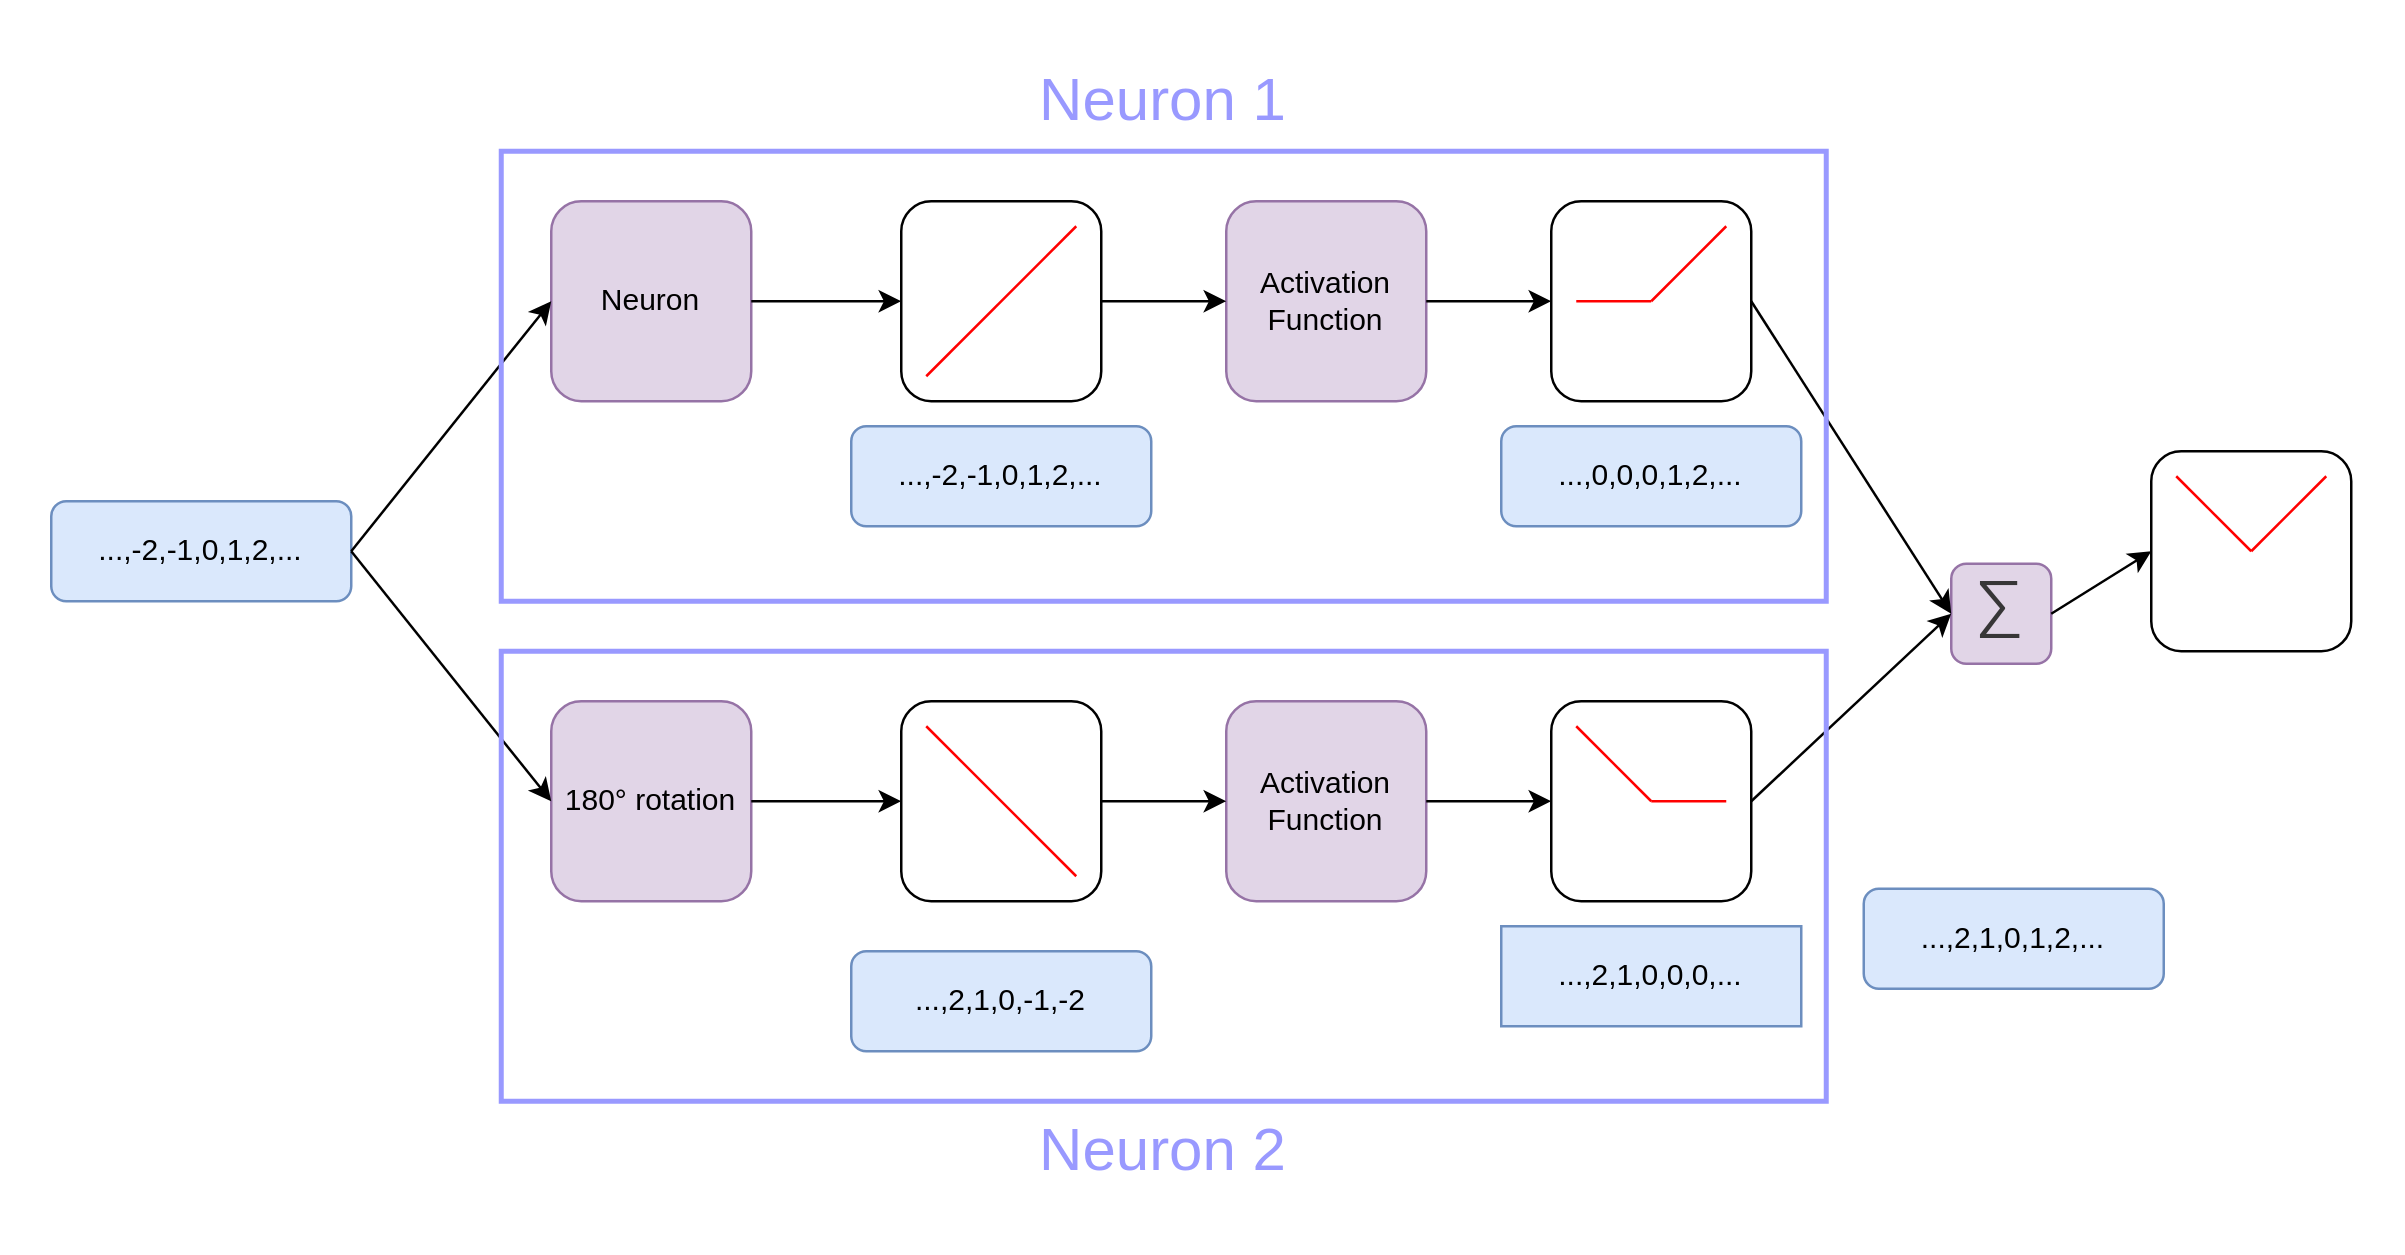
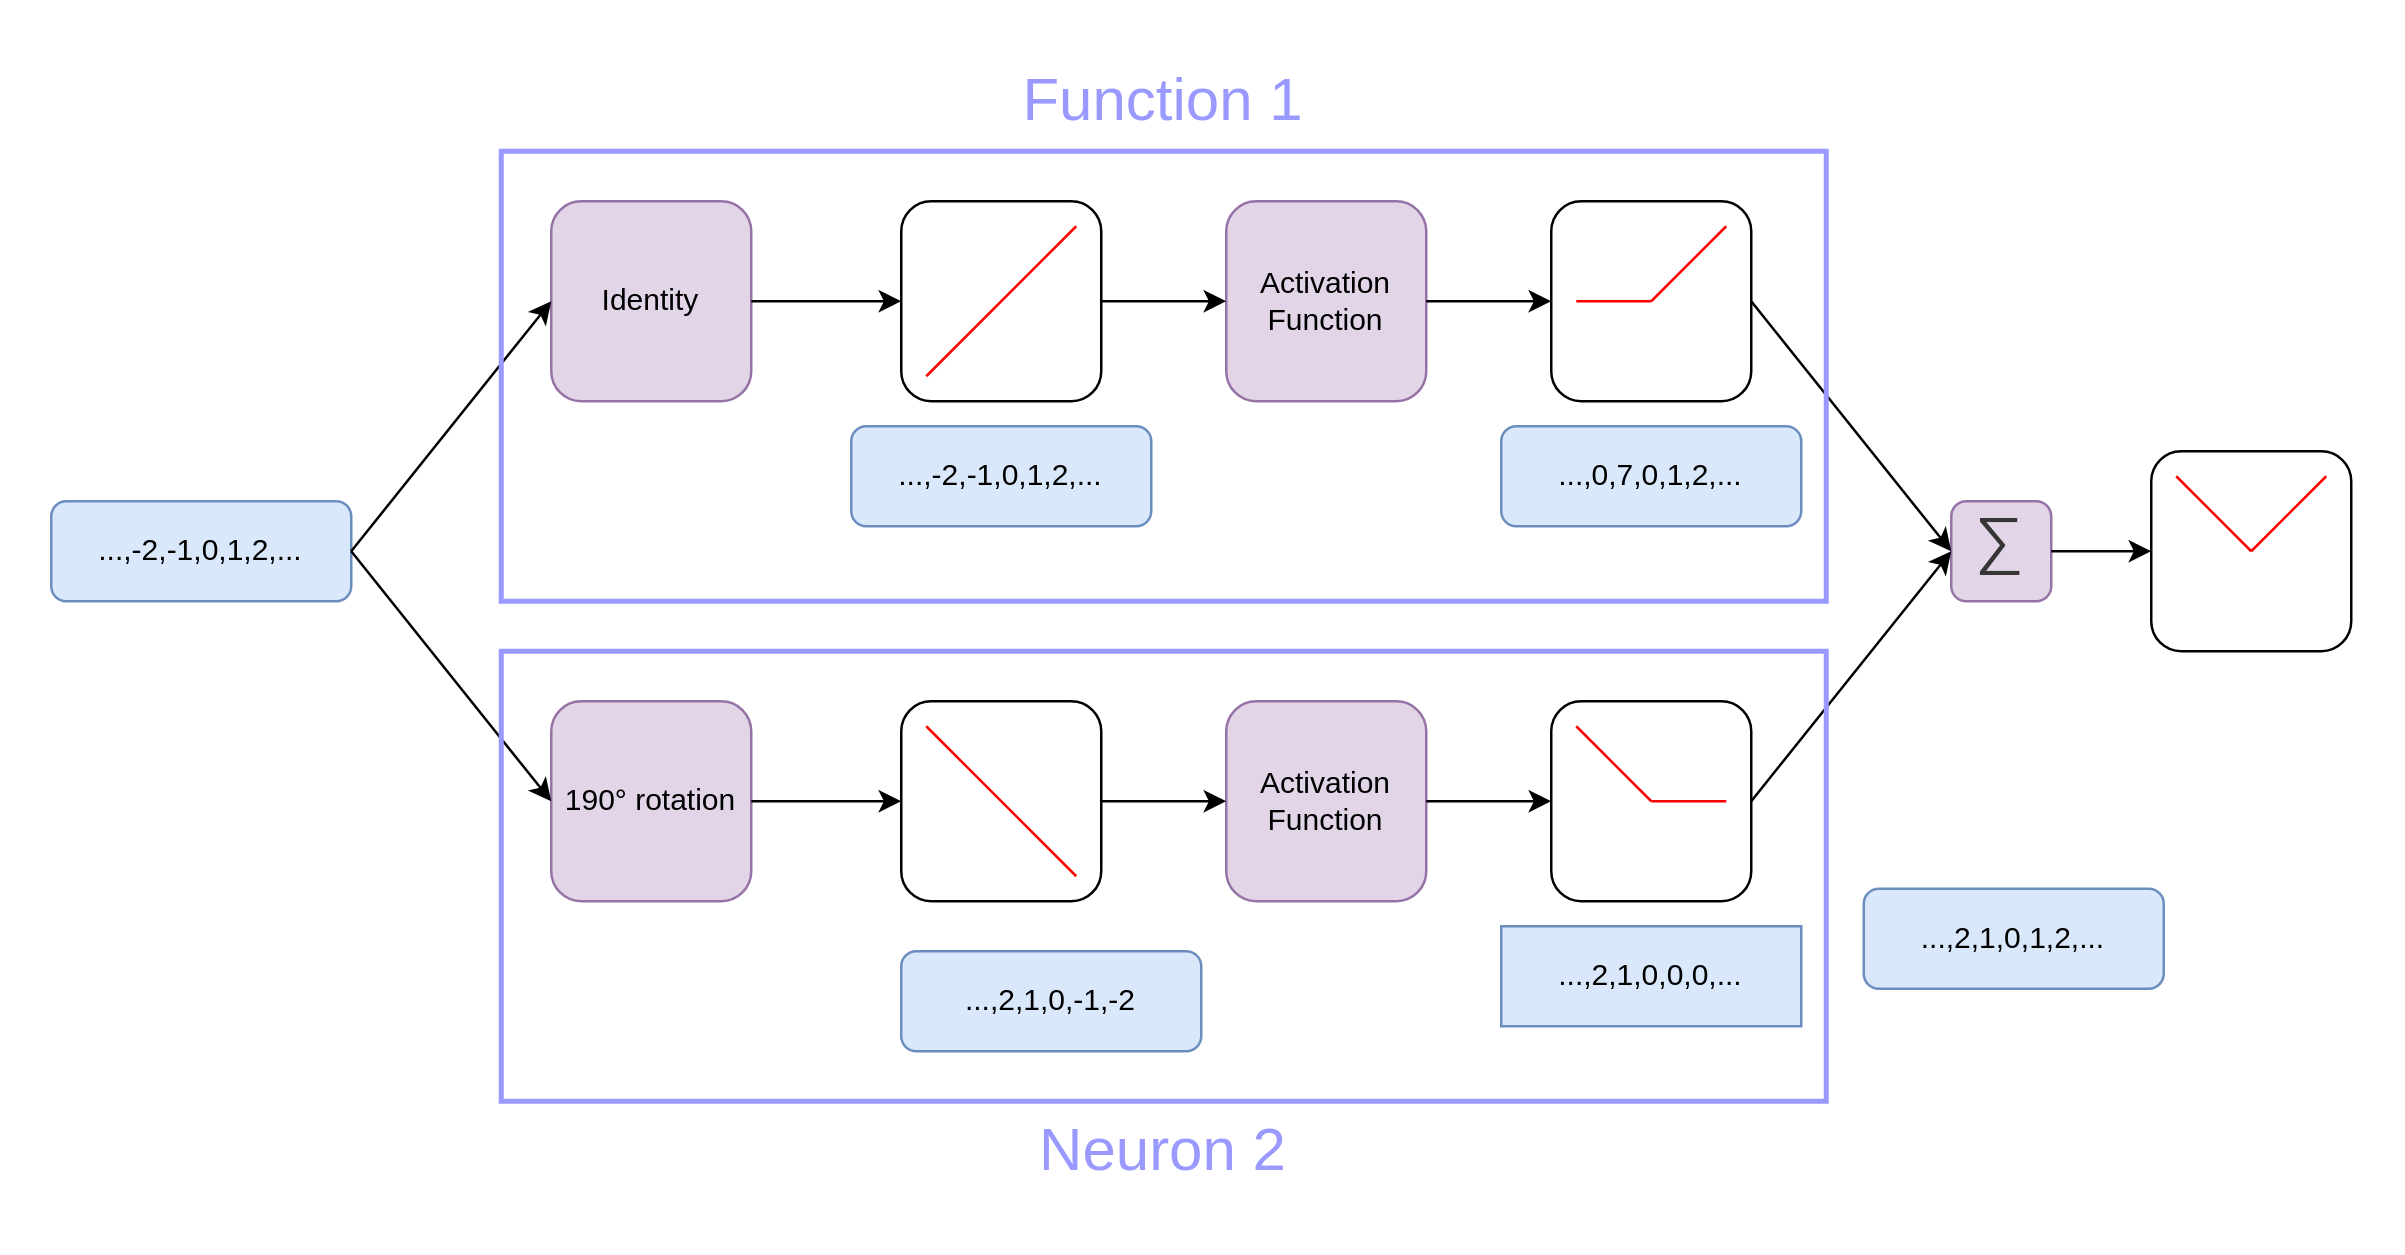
node "Neuron 1": label "Neuron 1" -> "Function 1"
node "Neuron": label "Neuron" -> "Identity"
node "...,0,0,0,1,2,...": label "...,0,0,0,1,2,..." -> "...,0,7,0,1,2,..."
node "Σ": moved (2001, 614) -> (2001, 551)
node "180° rotation": label "180° rotation" -> "190° rotation"
node "...,2,1,0,-1,-2": moved (1001, 1001) -> (1051, 1001)
